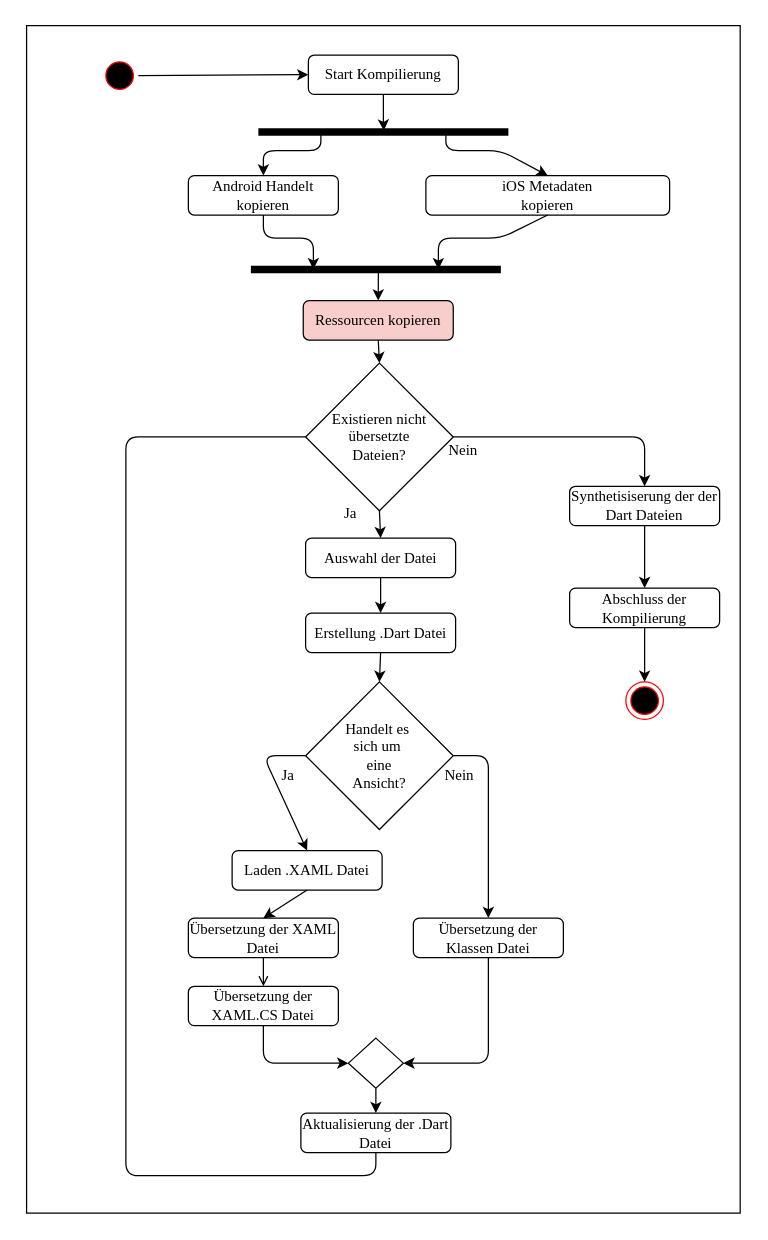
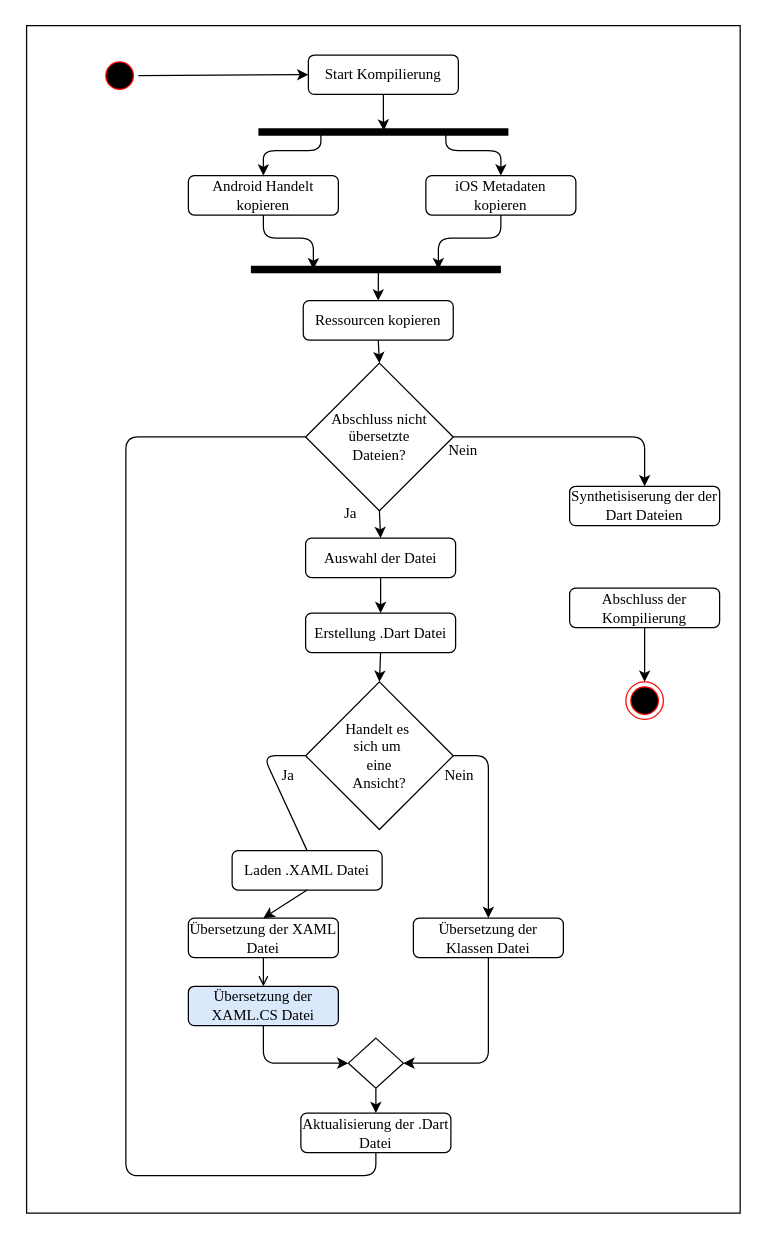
node "iOS Metadaten kopieren": size 244x39 -> 150x39
node "Ressourcen kopieren": fillcolor #f8cecc -> #ffffff
node "Existieren nicht übersetzte Dateien?": label "Existieren nicht übersetzte Dateien?" -> "Abschluss nicht übersetzte Dateien?"
edge "Synthetisiserung der der Dart Dateien" -> "Abschluss der Kompilierung": removed
edge "Handelt es sich um eine Ansicht?" -> "Laden .XAML Datei": arrowhead classic -> none
node "Übersetzung der XAML.CS Datei": fillcolor #ffffff -> #dae8fc
